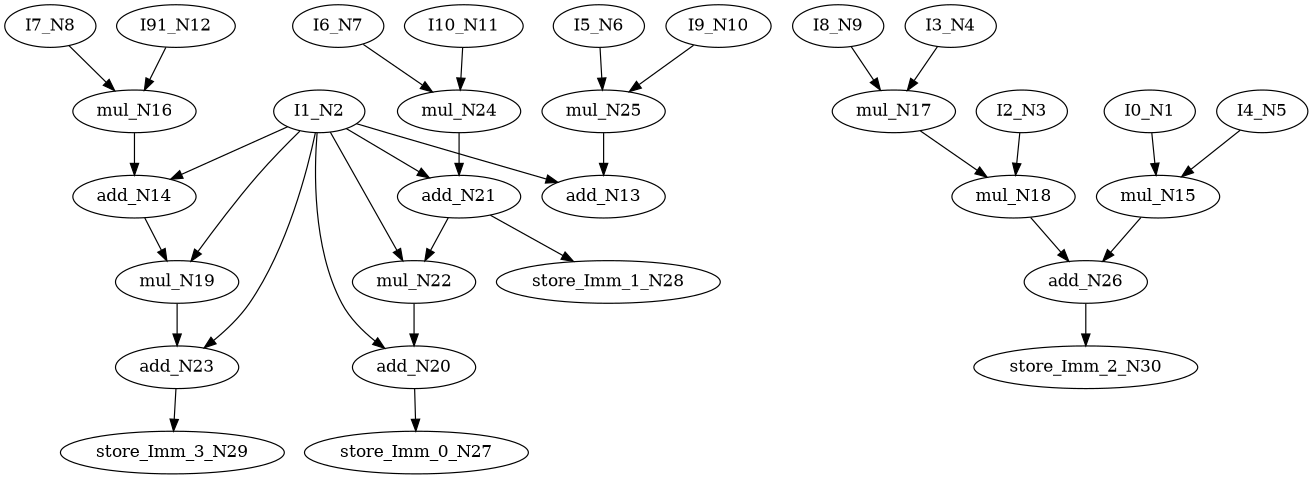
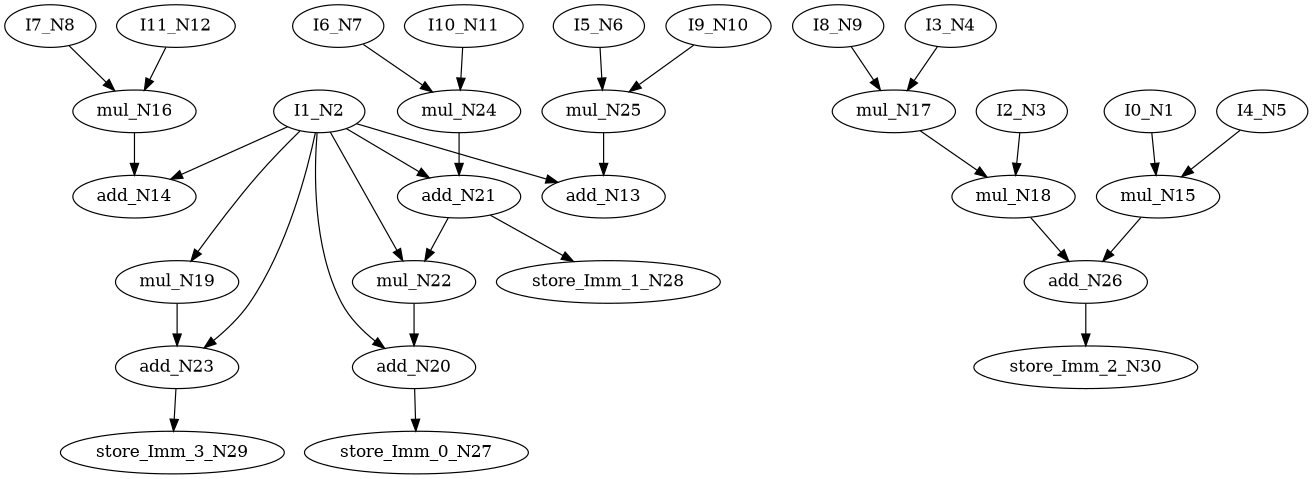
node "I91_N12": label "I91_N12" -> "I11_N12"
edge "add_N14" -> "mul_N19": removed
